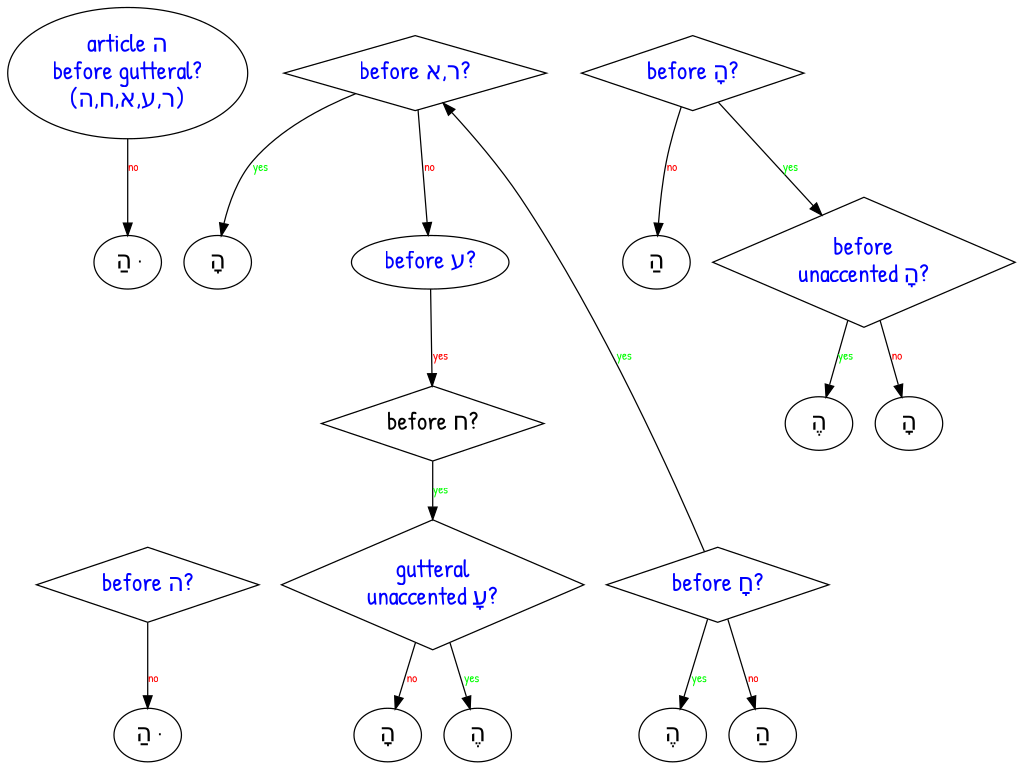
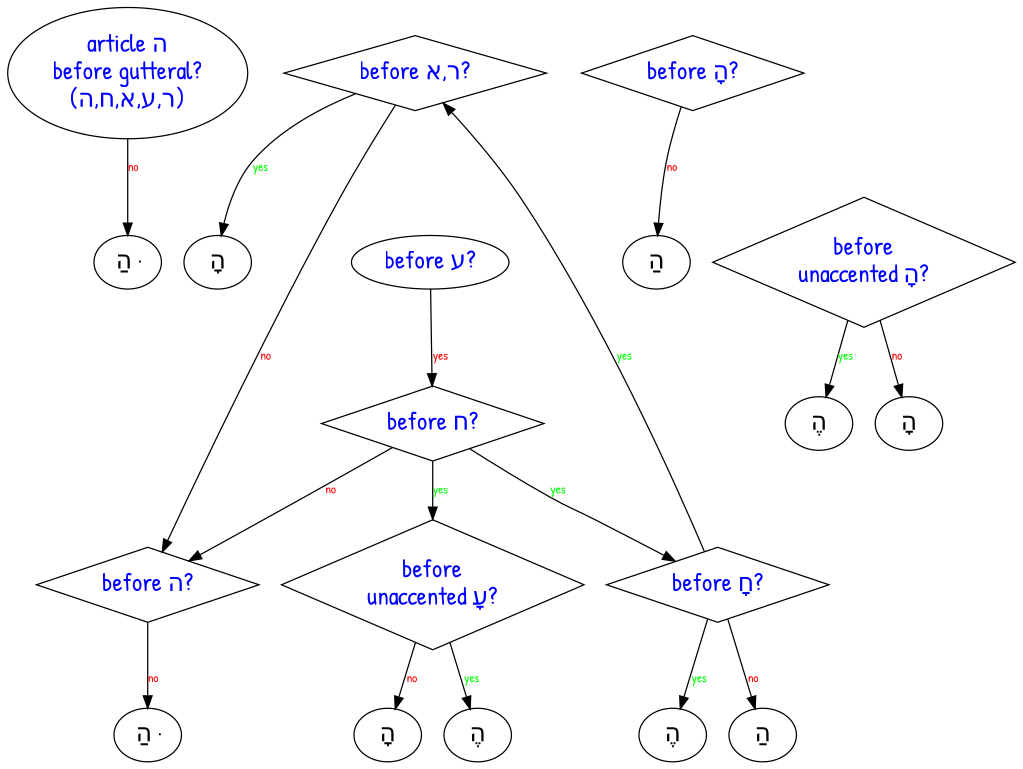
edge "before הָ?" -> "before unaccented הָ?": removed, label "yes"
edge "before ר,א?" -> "before ע?": now "before ר,א?" -> "before ה?"
node "before ח?": fontcolor black -> blue
edge "before ח?" -> "before ה?": added, label "no"
edge "before ח?" -> "before חָ?": added, label "yes"
node "gutteral unaccented עָ?": label "gutteral unaccented עָ?" -> "before unaccented עָ?"
